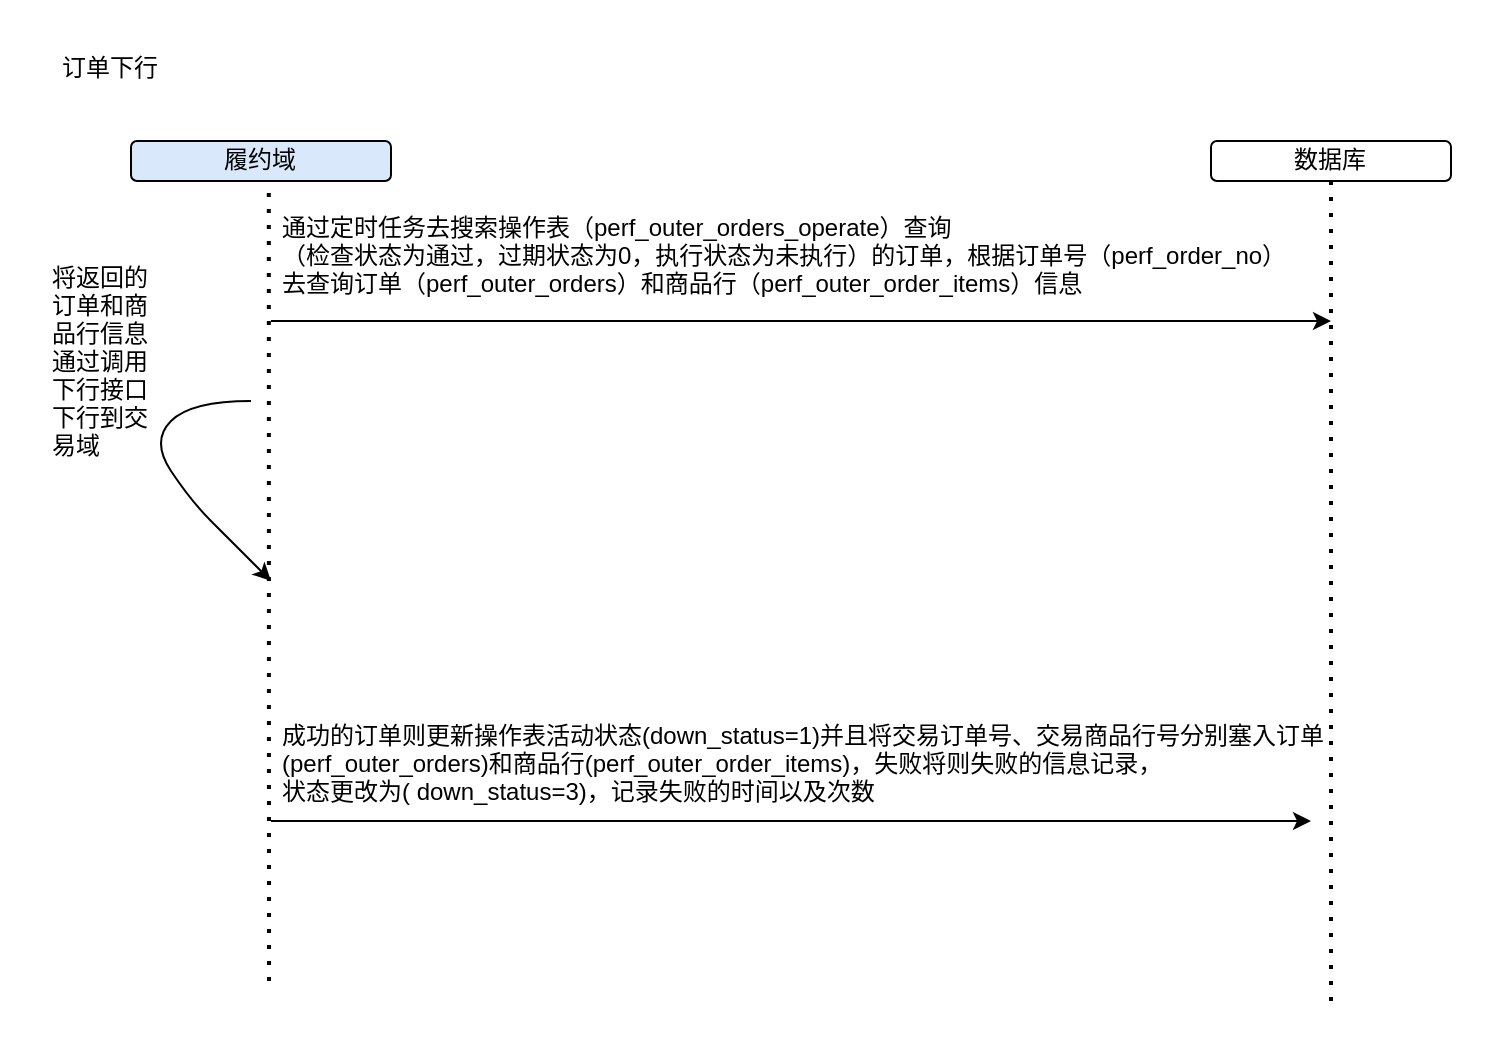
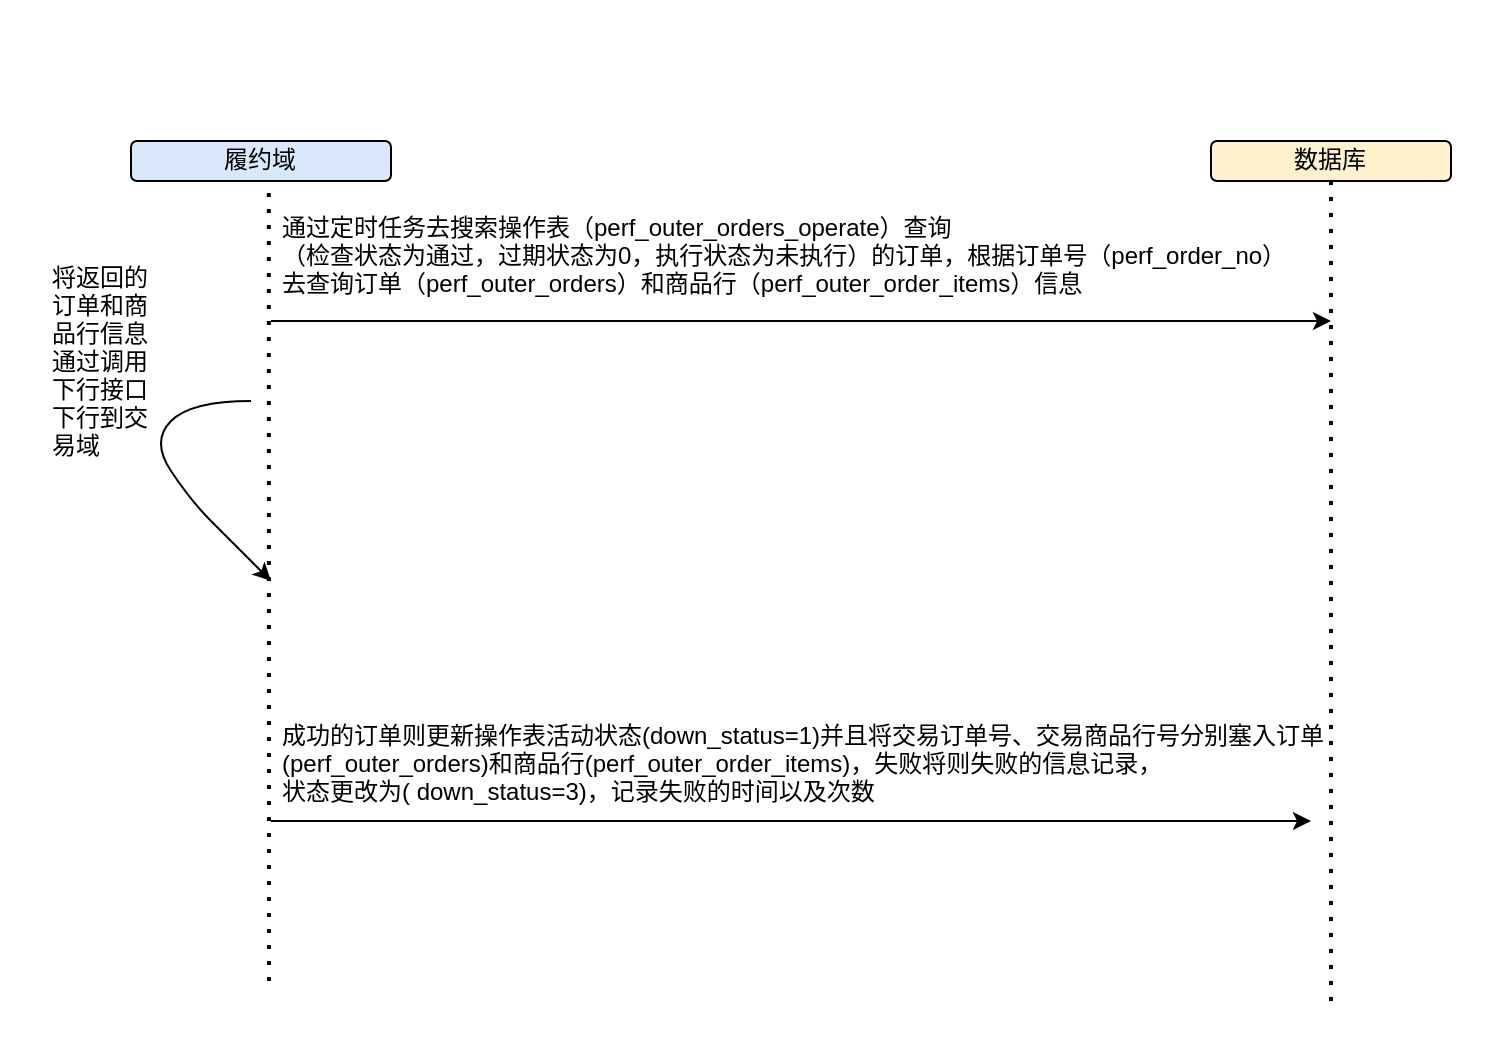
node "订单下行": removed
node "数据库": fillcolor #ffffff -> #fff2cc
